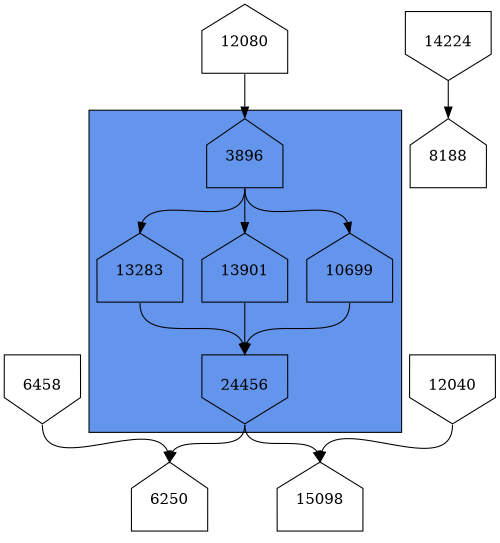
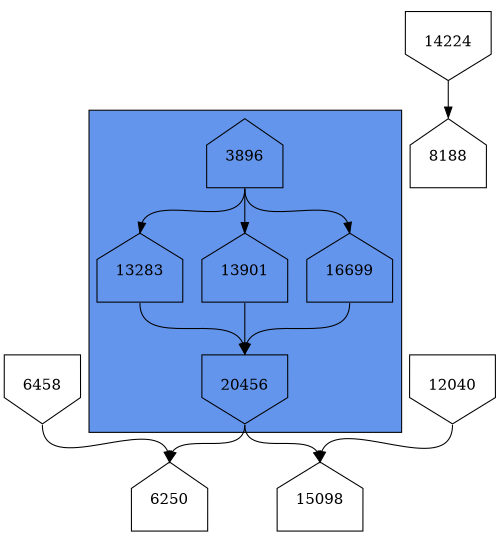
node "12080": removed
node "10699": label "10699" -> "16699"
node "24456": label "24456" -> "20456"
